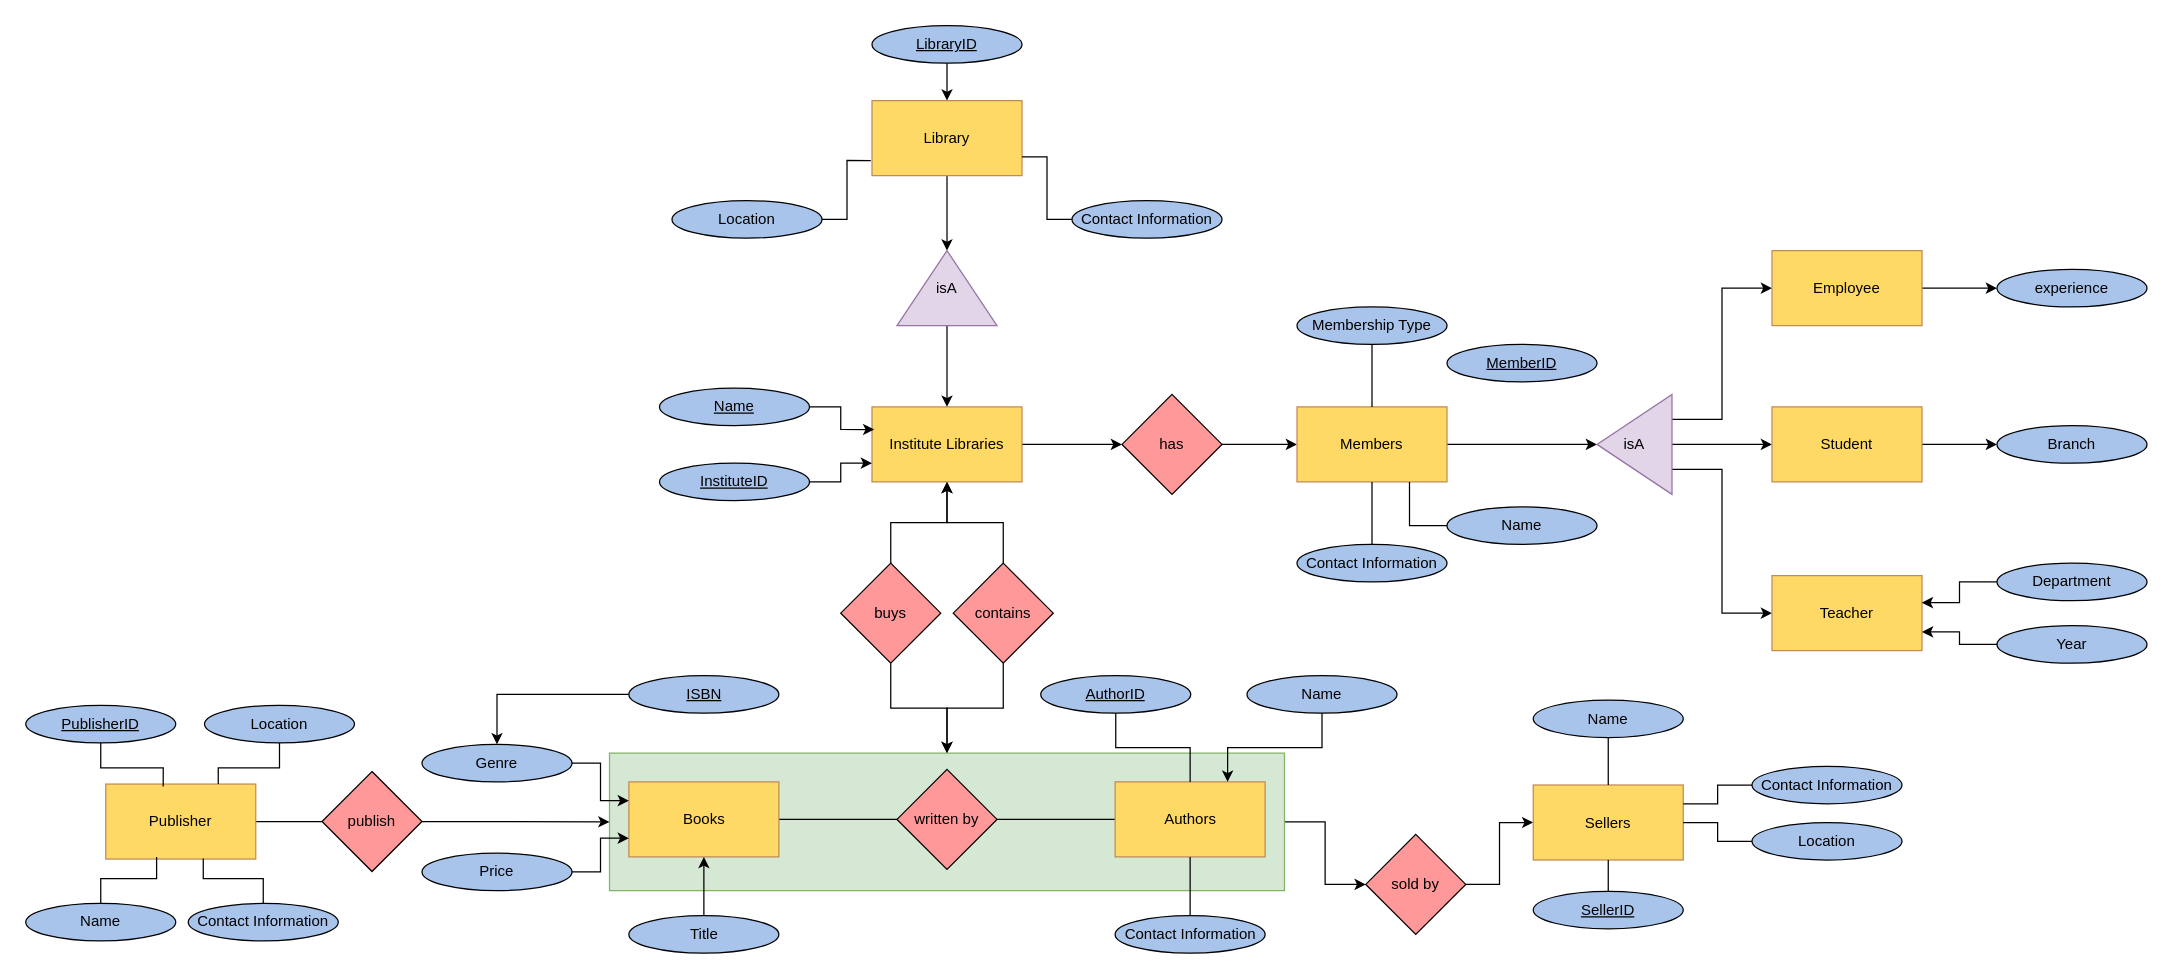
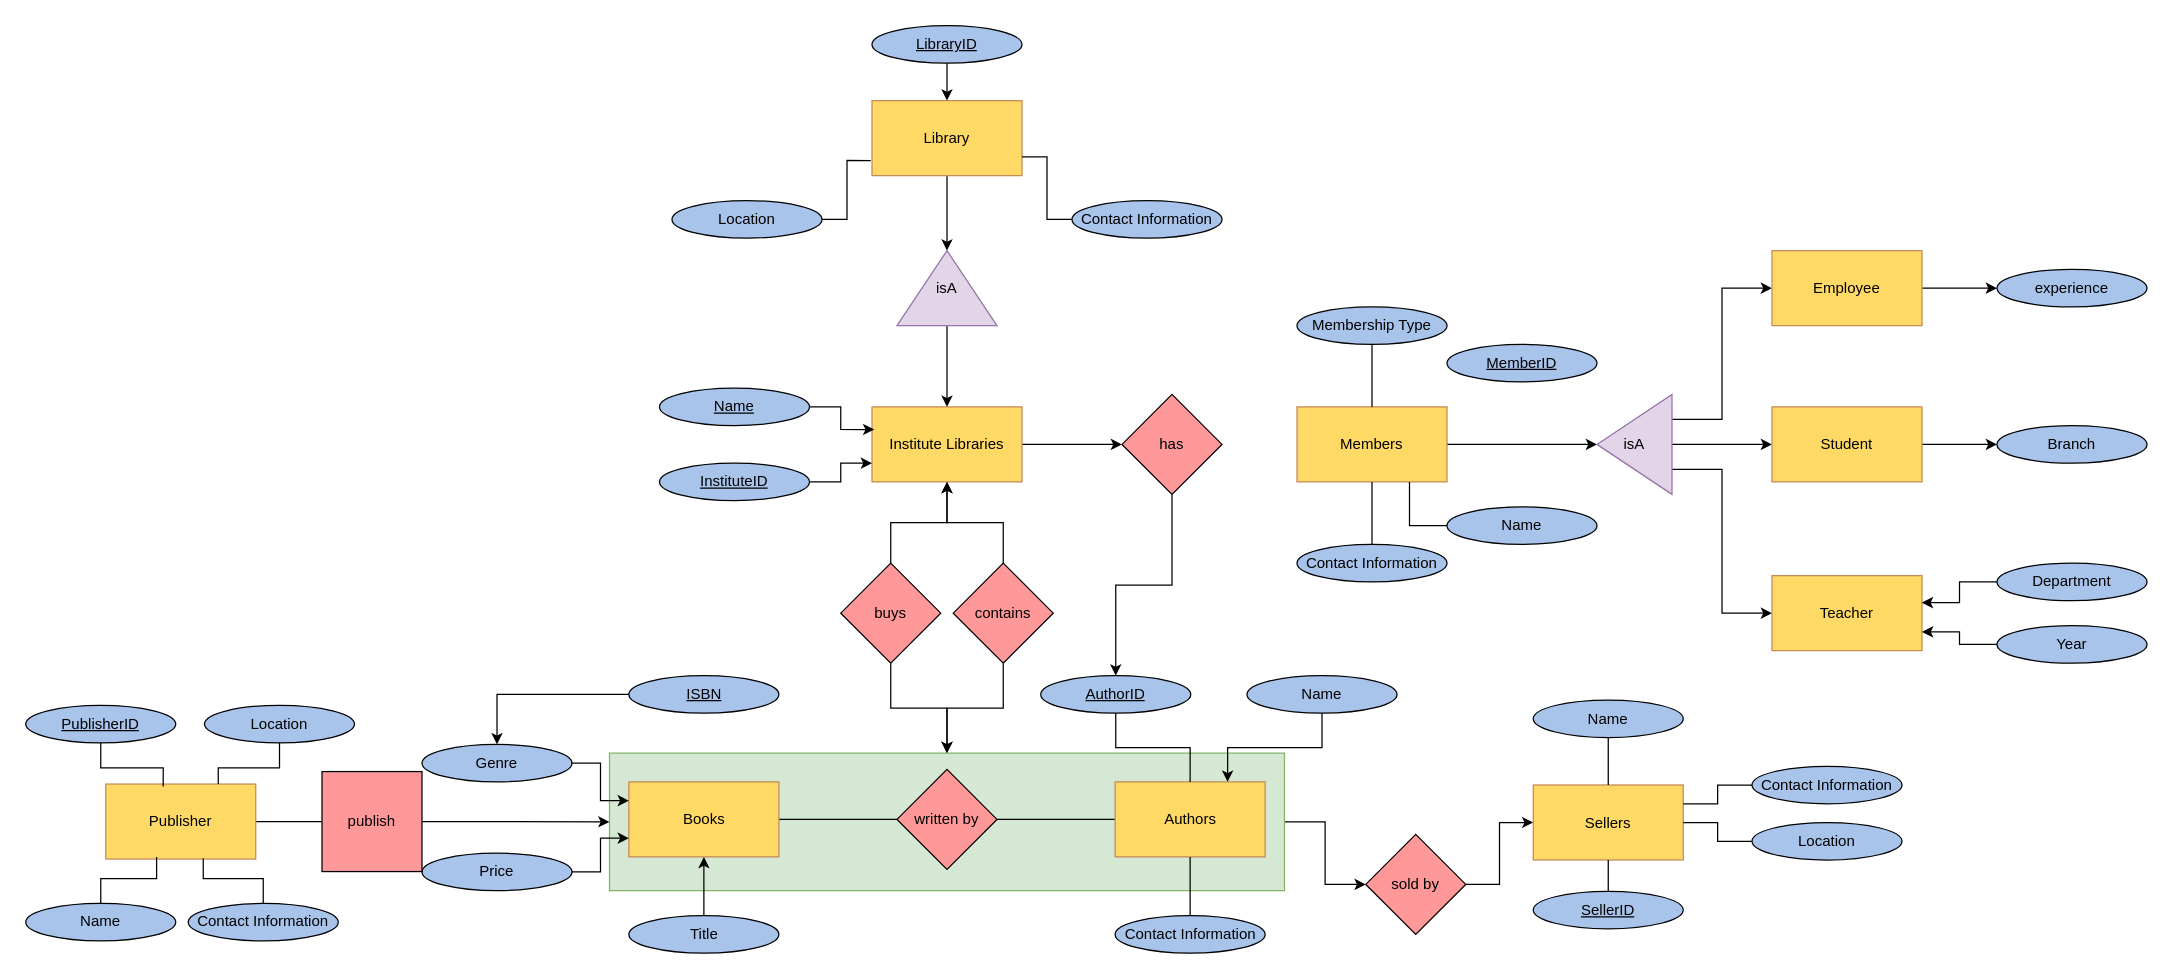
edge "has" -> "Members": now "has" -> "AuthorID"
node "publish": shape diamond -> rectangle
